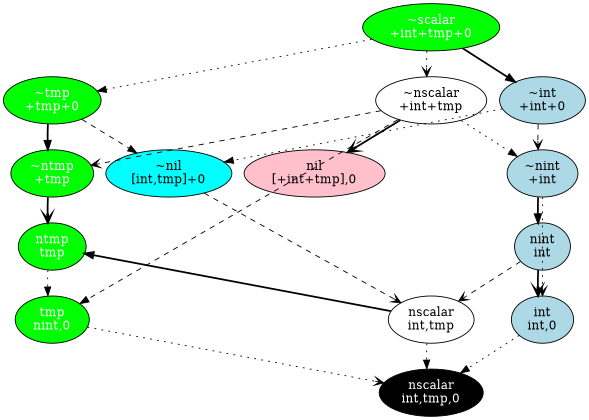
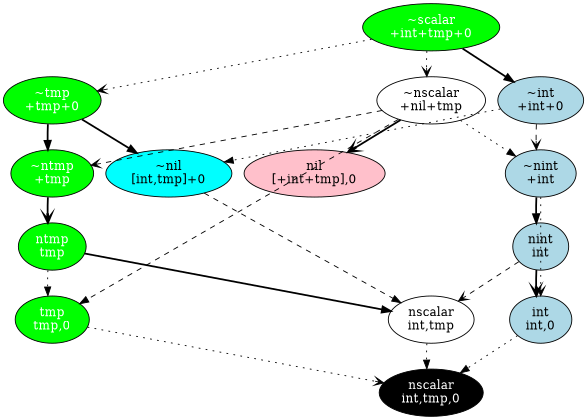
edge "~scalar +int+tmp+0" -> "~tmp +tmp+0": arrowhead normal -> vee
node "~nscalar +int+tmp": label "~nscalar +int+tmp" -> "~nscalar +nil+tmp"
edge "~tmp +tmp+0" -> "~nil [int,tmp]+0": style dashed -> bold
edge "~nil [int,tmp]+0" -> "nscalar int,tmp": arrowhead vee -> normal
edge "nscalar int,tmp" -> "ntmp tmp": reversed
node "tmp nint,0": label "tmp nint,0" -> "tmp tmp,0"
